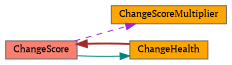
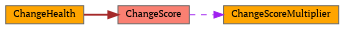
edge "ChangeScore" -> "ChangeHealth": removed
